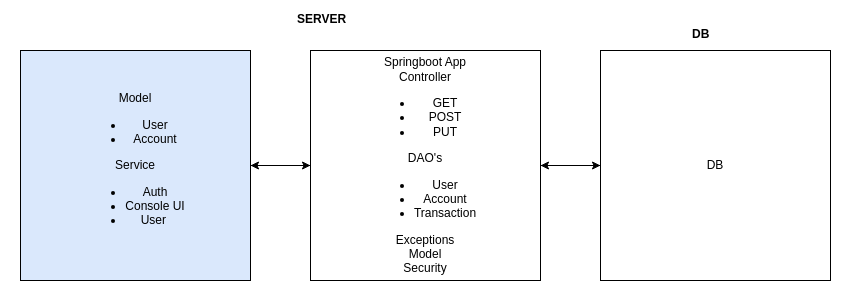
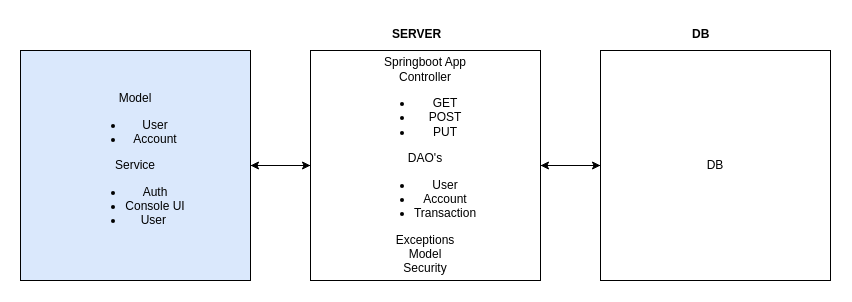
node "SERVER": moved (331, 21) -> (426, 36)
